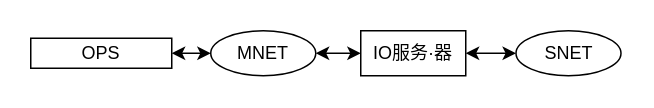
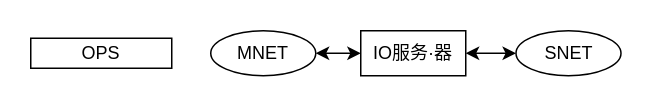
edge "OPS" -- "MNET": removed
